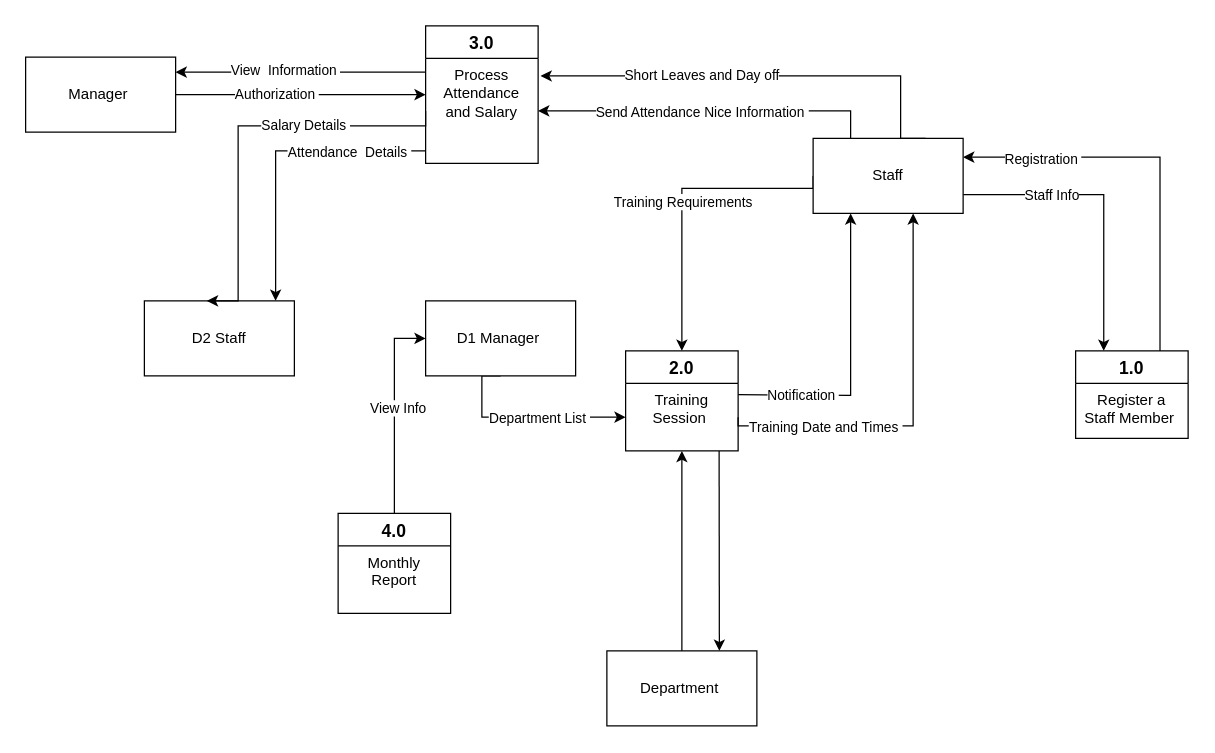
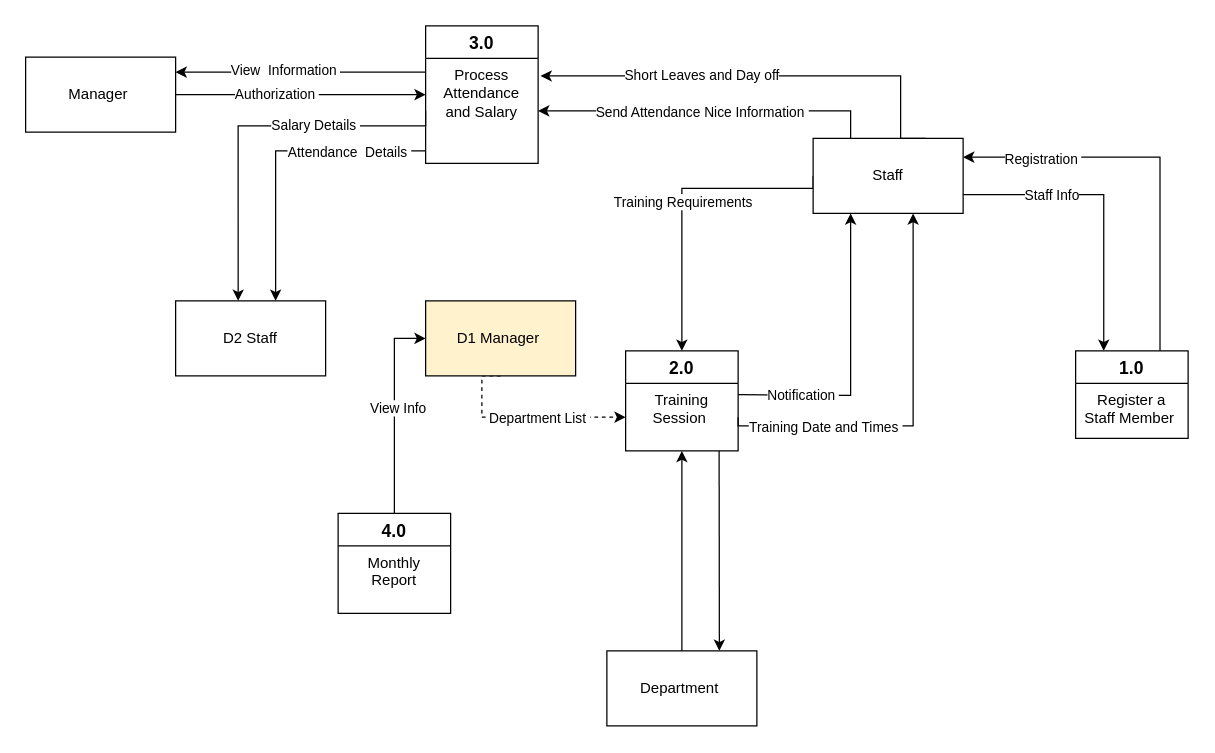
node "D2 Staff": moved (219, 338) -> (251, 338)
node "D1 Manager": fillcolor #ffffff -> #fff2cc
edge "D1 Manager" -> "Training Session": style solid -> dashed
